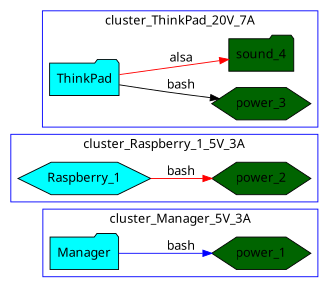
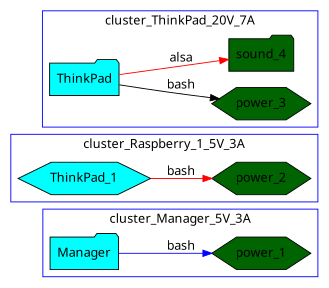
node "Raspberry_1": label "Raspberry_1" -> "ThinkPad_1"
